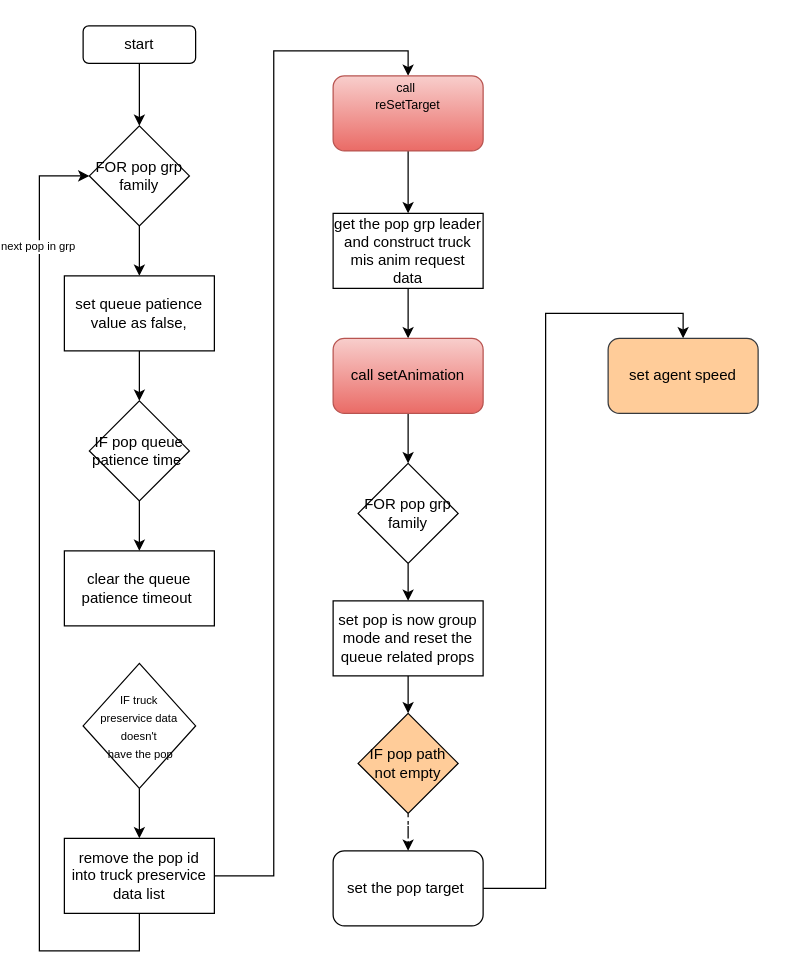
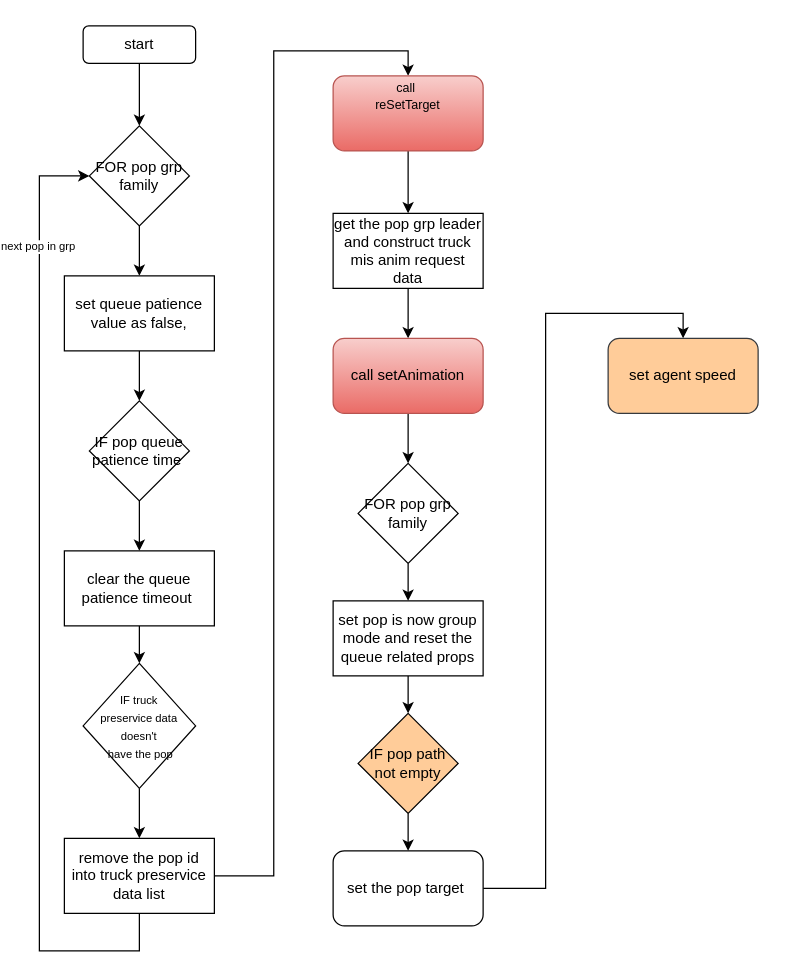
edge "clear the queue patience timeout" -> "IF truck preservice data doesn't have the pop": added
edge "IF pop path not empty" -> "set the pop target": style dashed -> solid
